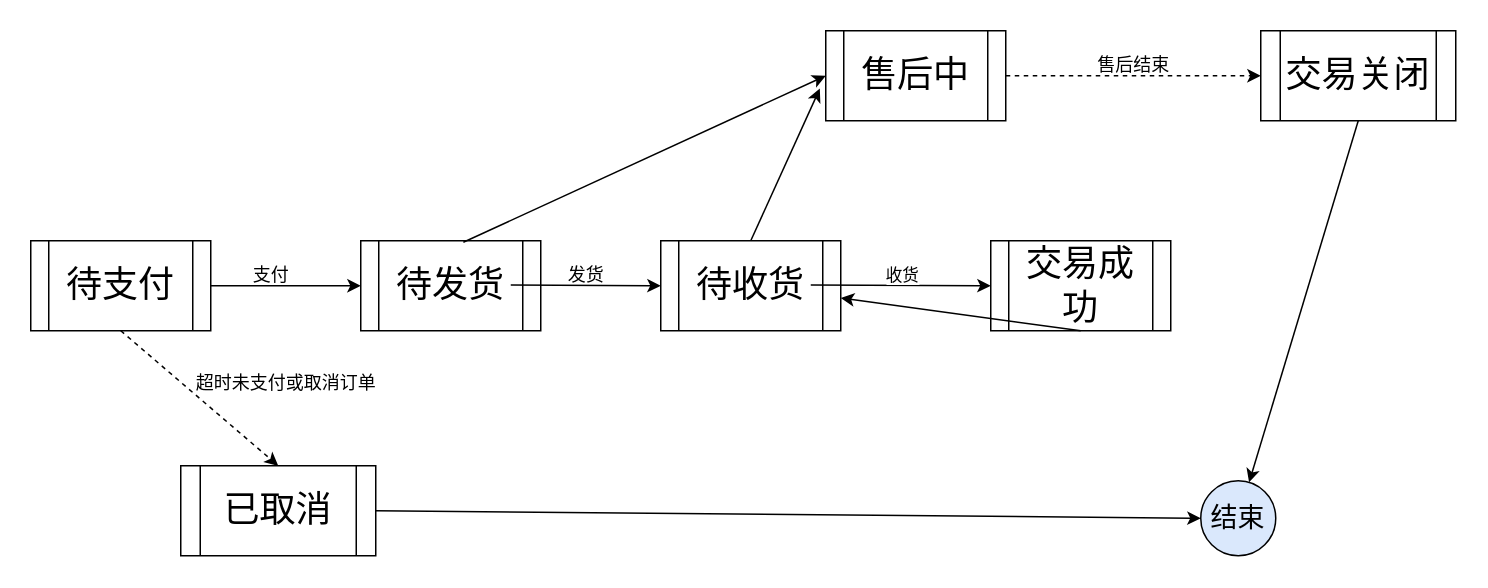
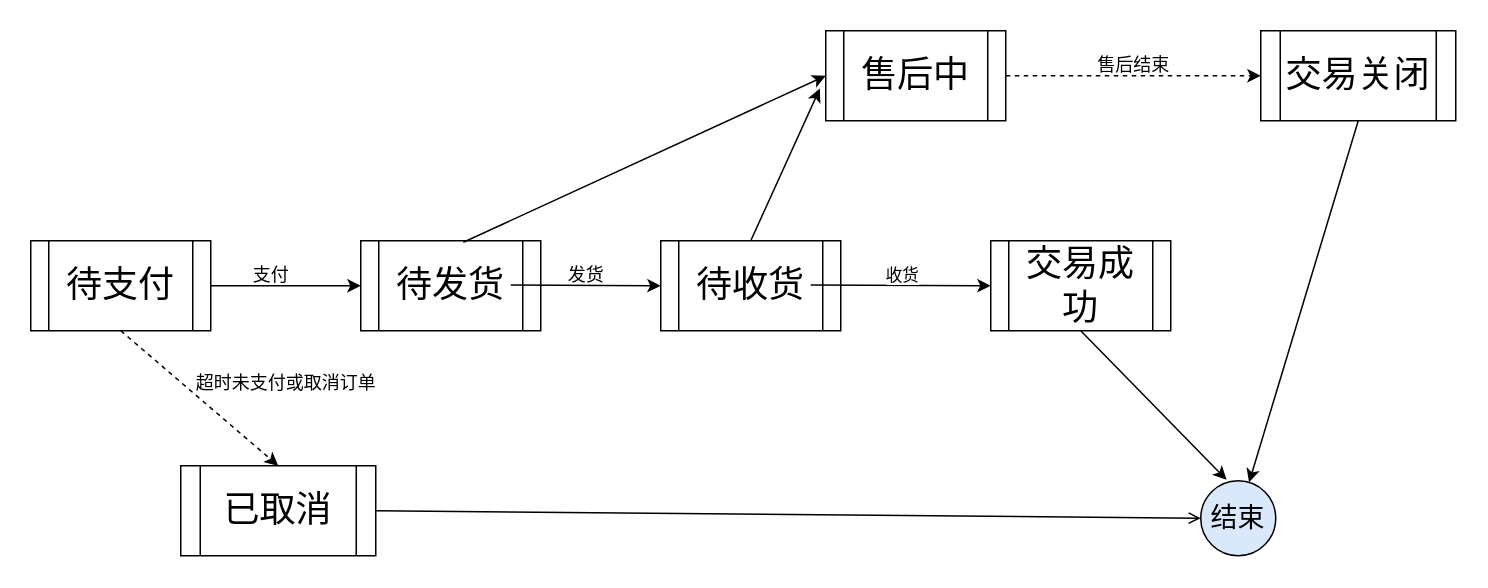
edge "交易成功" -> "待收货": now "交易成功" -> "结束"
edge "已取消" -> "结束": arrowhead classic -> open
